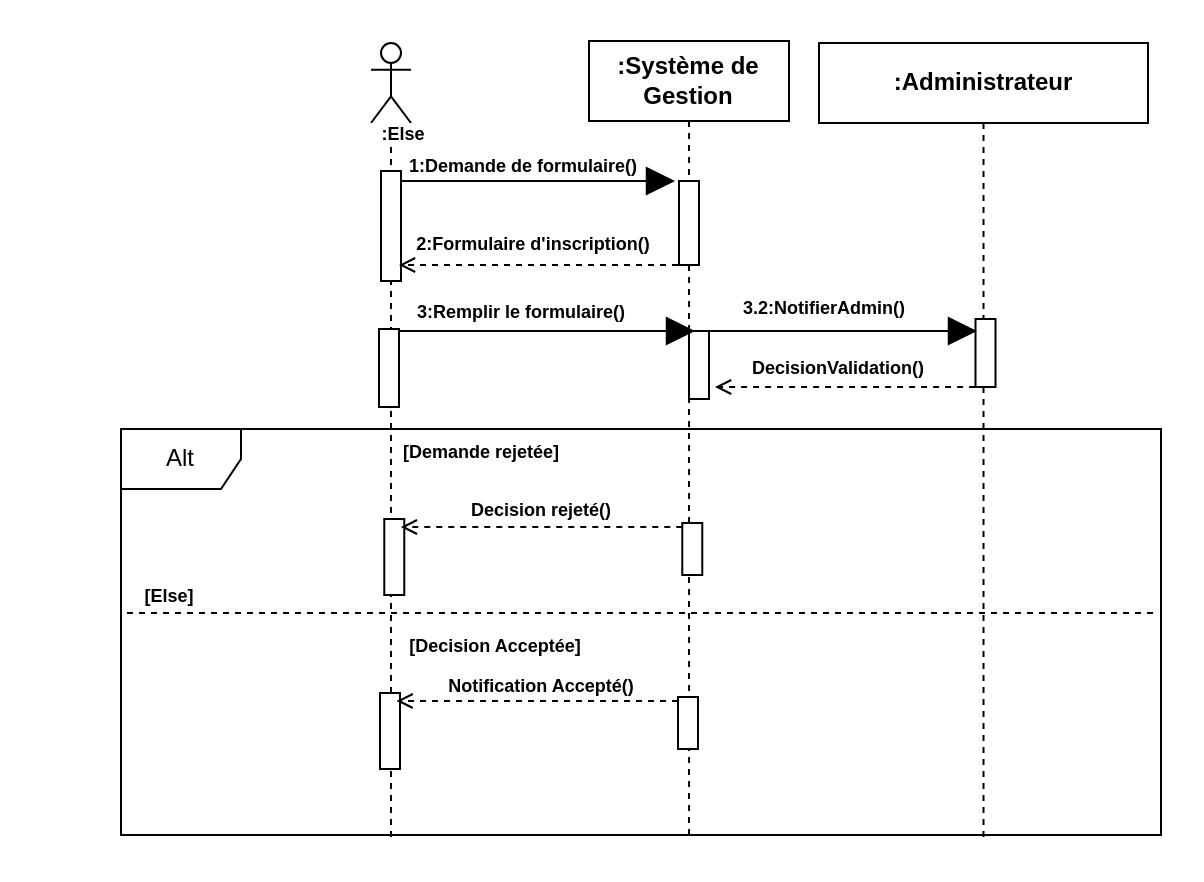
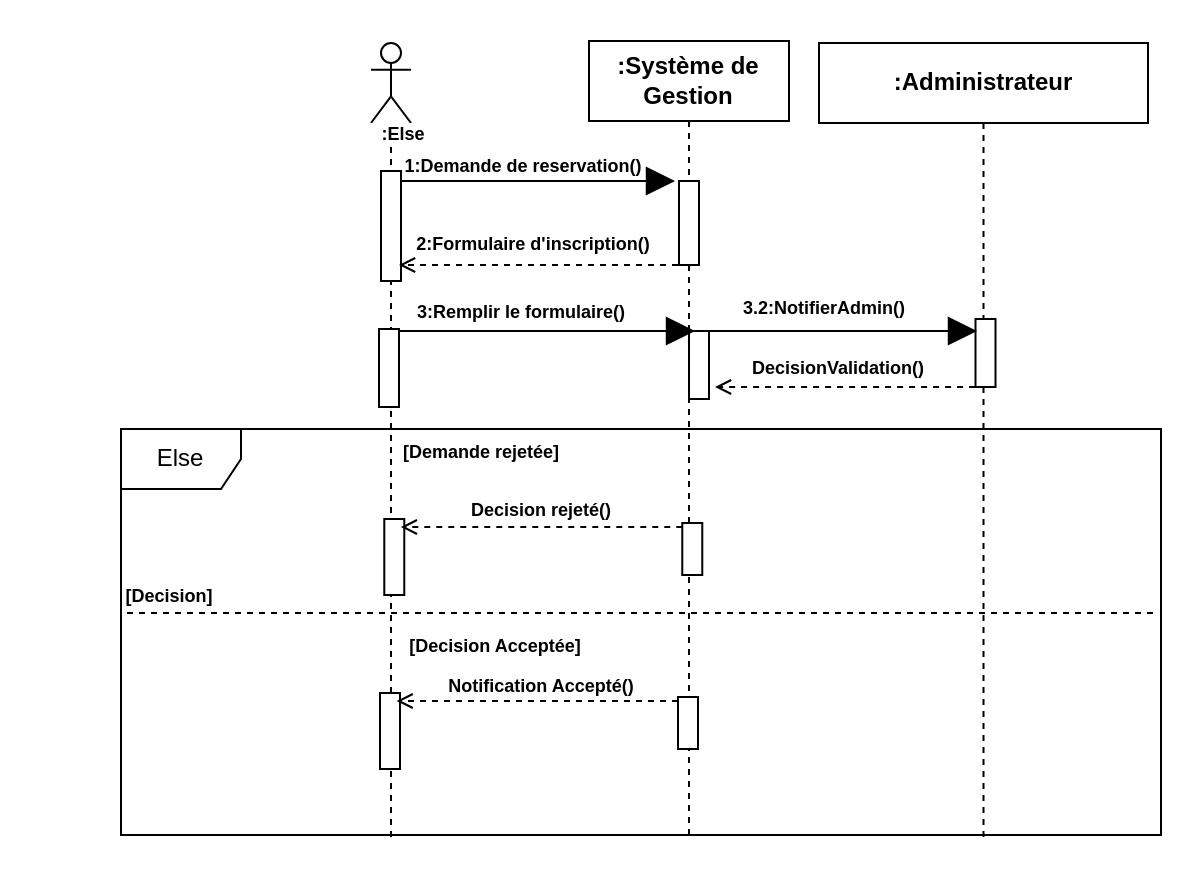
node "1:Demande de formulaire()": label "1:Demande de formulaire()" -> "1:Demande de reservation()"
node "Alt": label "Alt" -> "Else"
node "[Else]": label "[Else]" -> "[Decision]"
